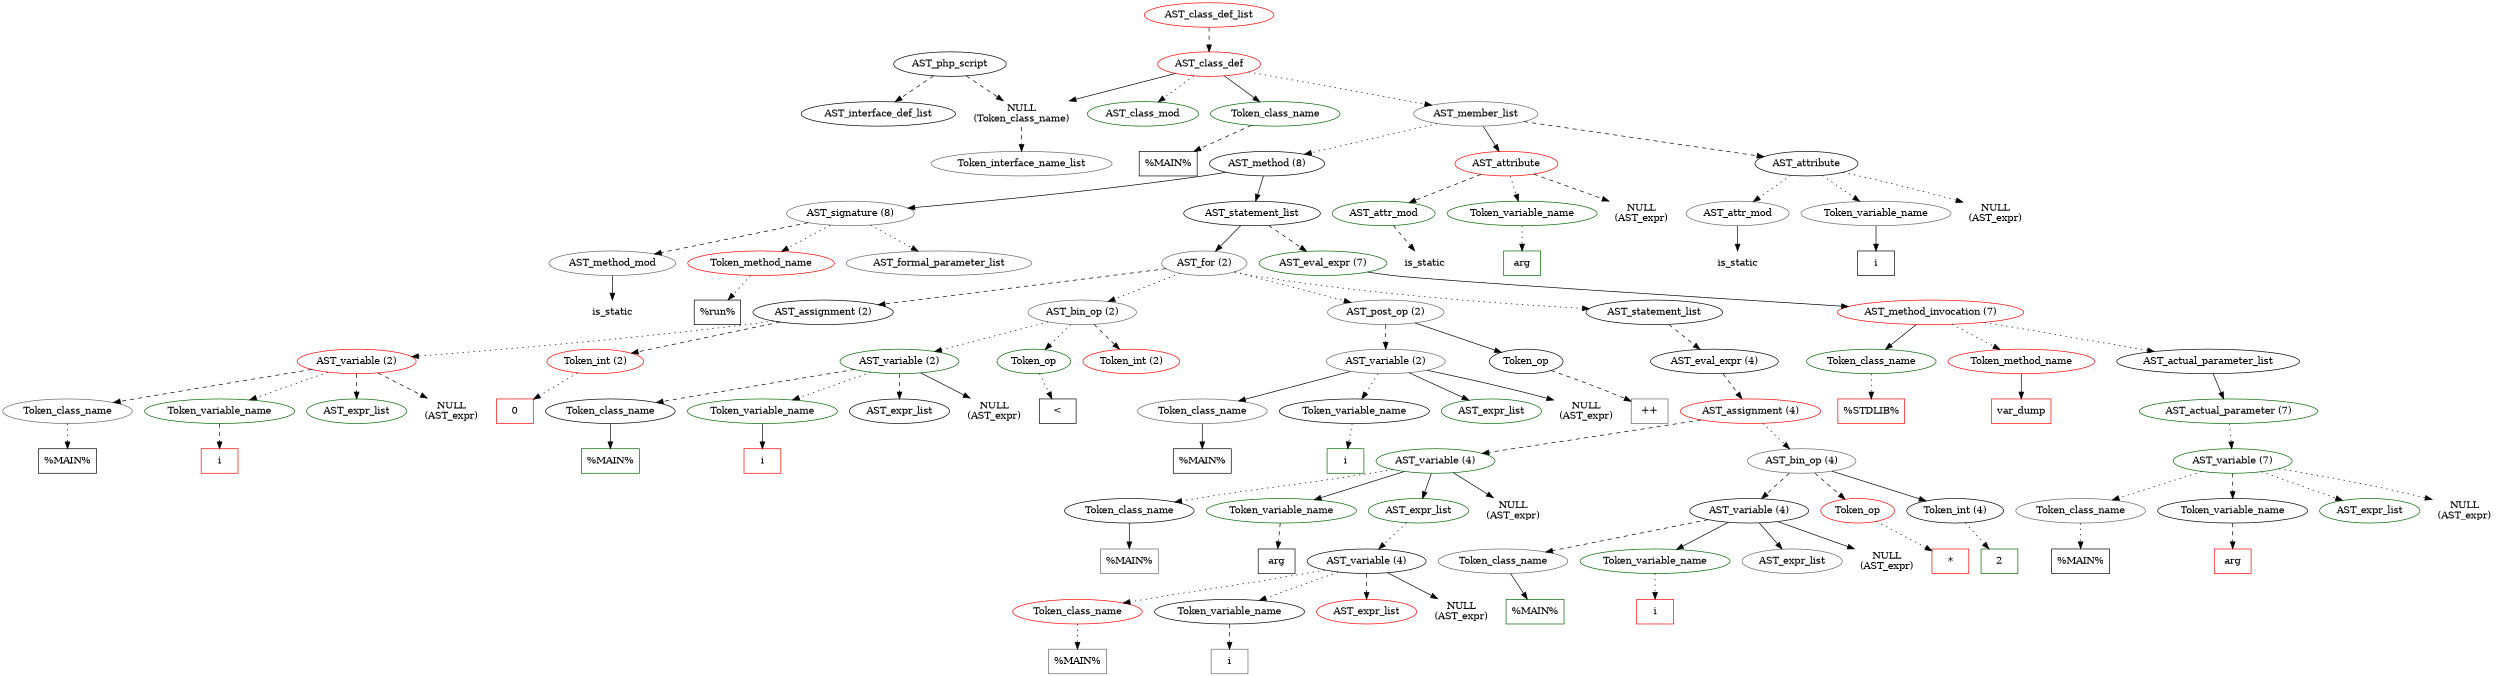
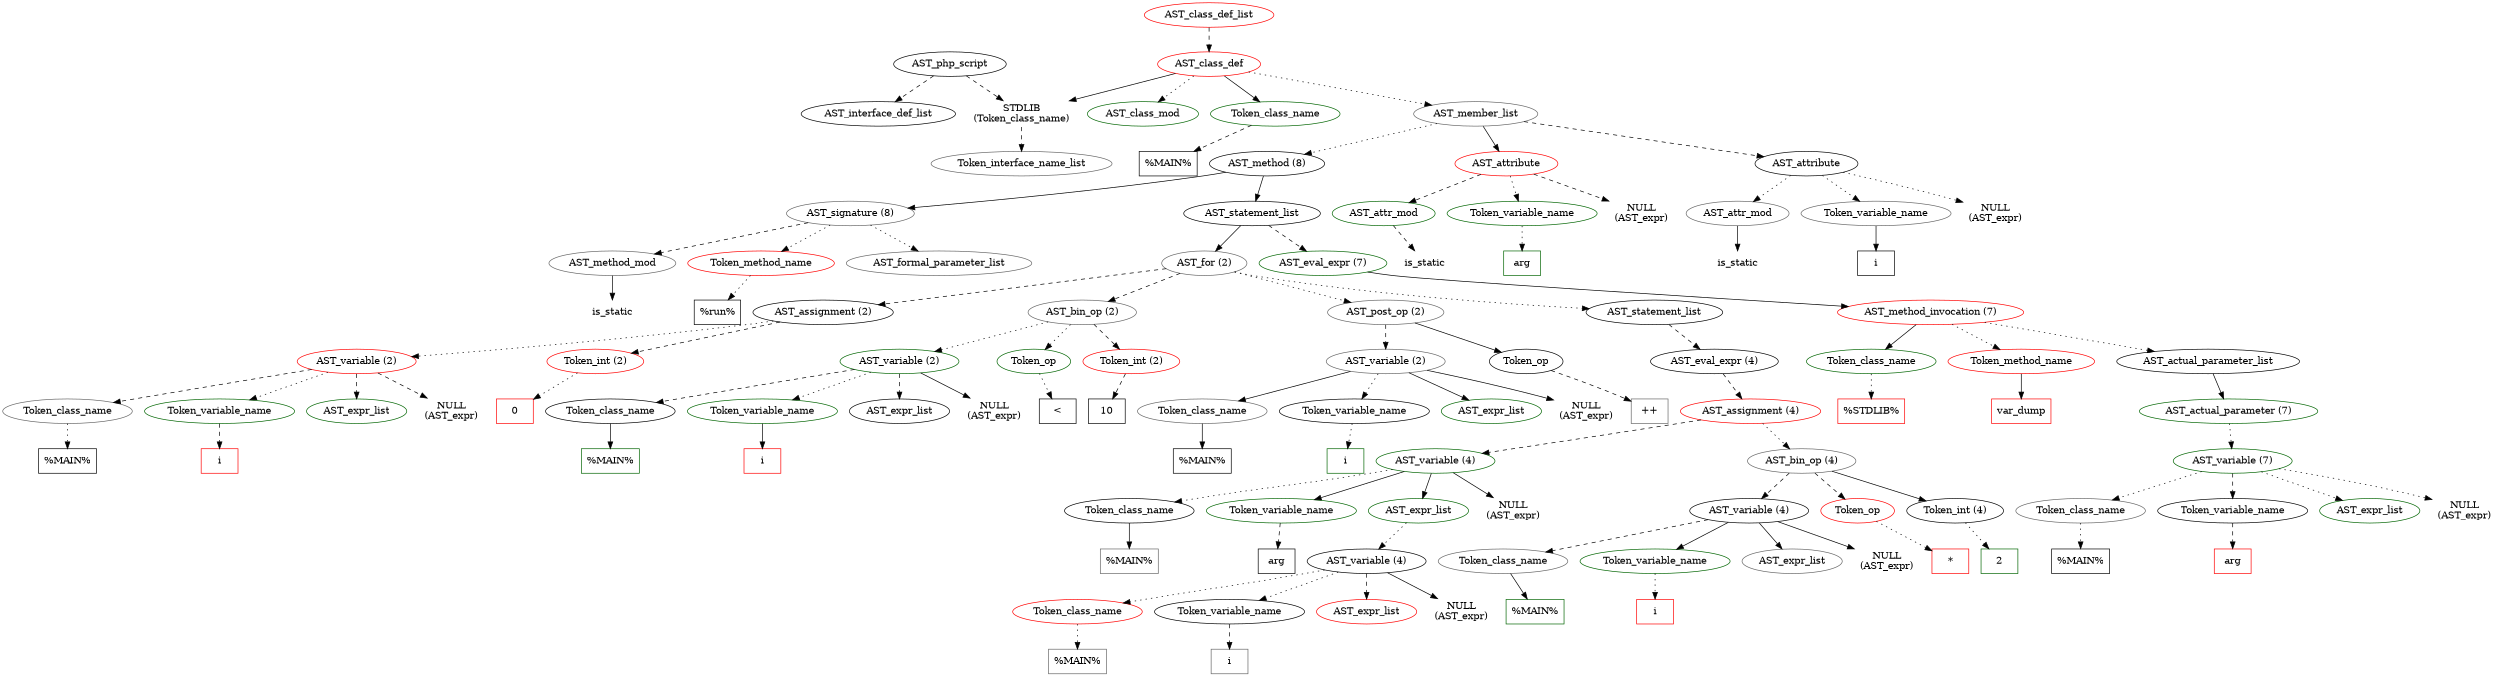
node "NULL (Token_class_name)": label "NULL (Token_class_name)" -> "STDLIB (Token_class_name)"
edge "AST_for (2)" -> "AST_bin_op (2)": style dotted -> dashed
node "10": added
